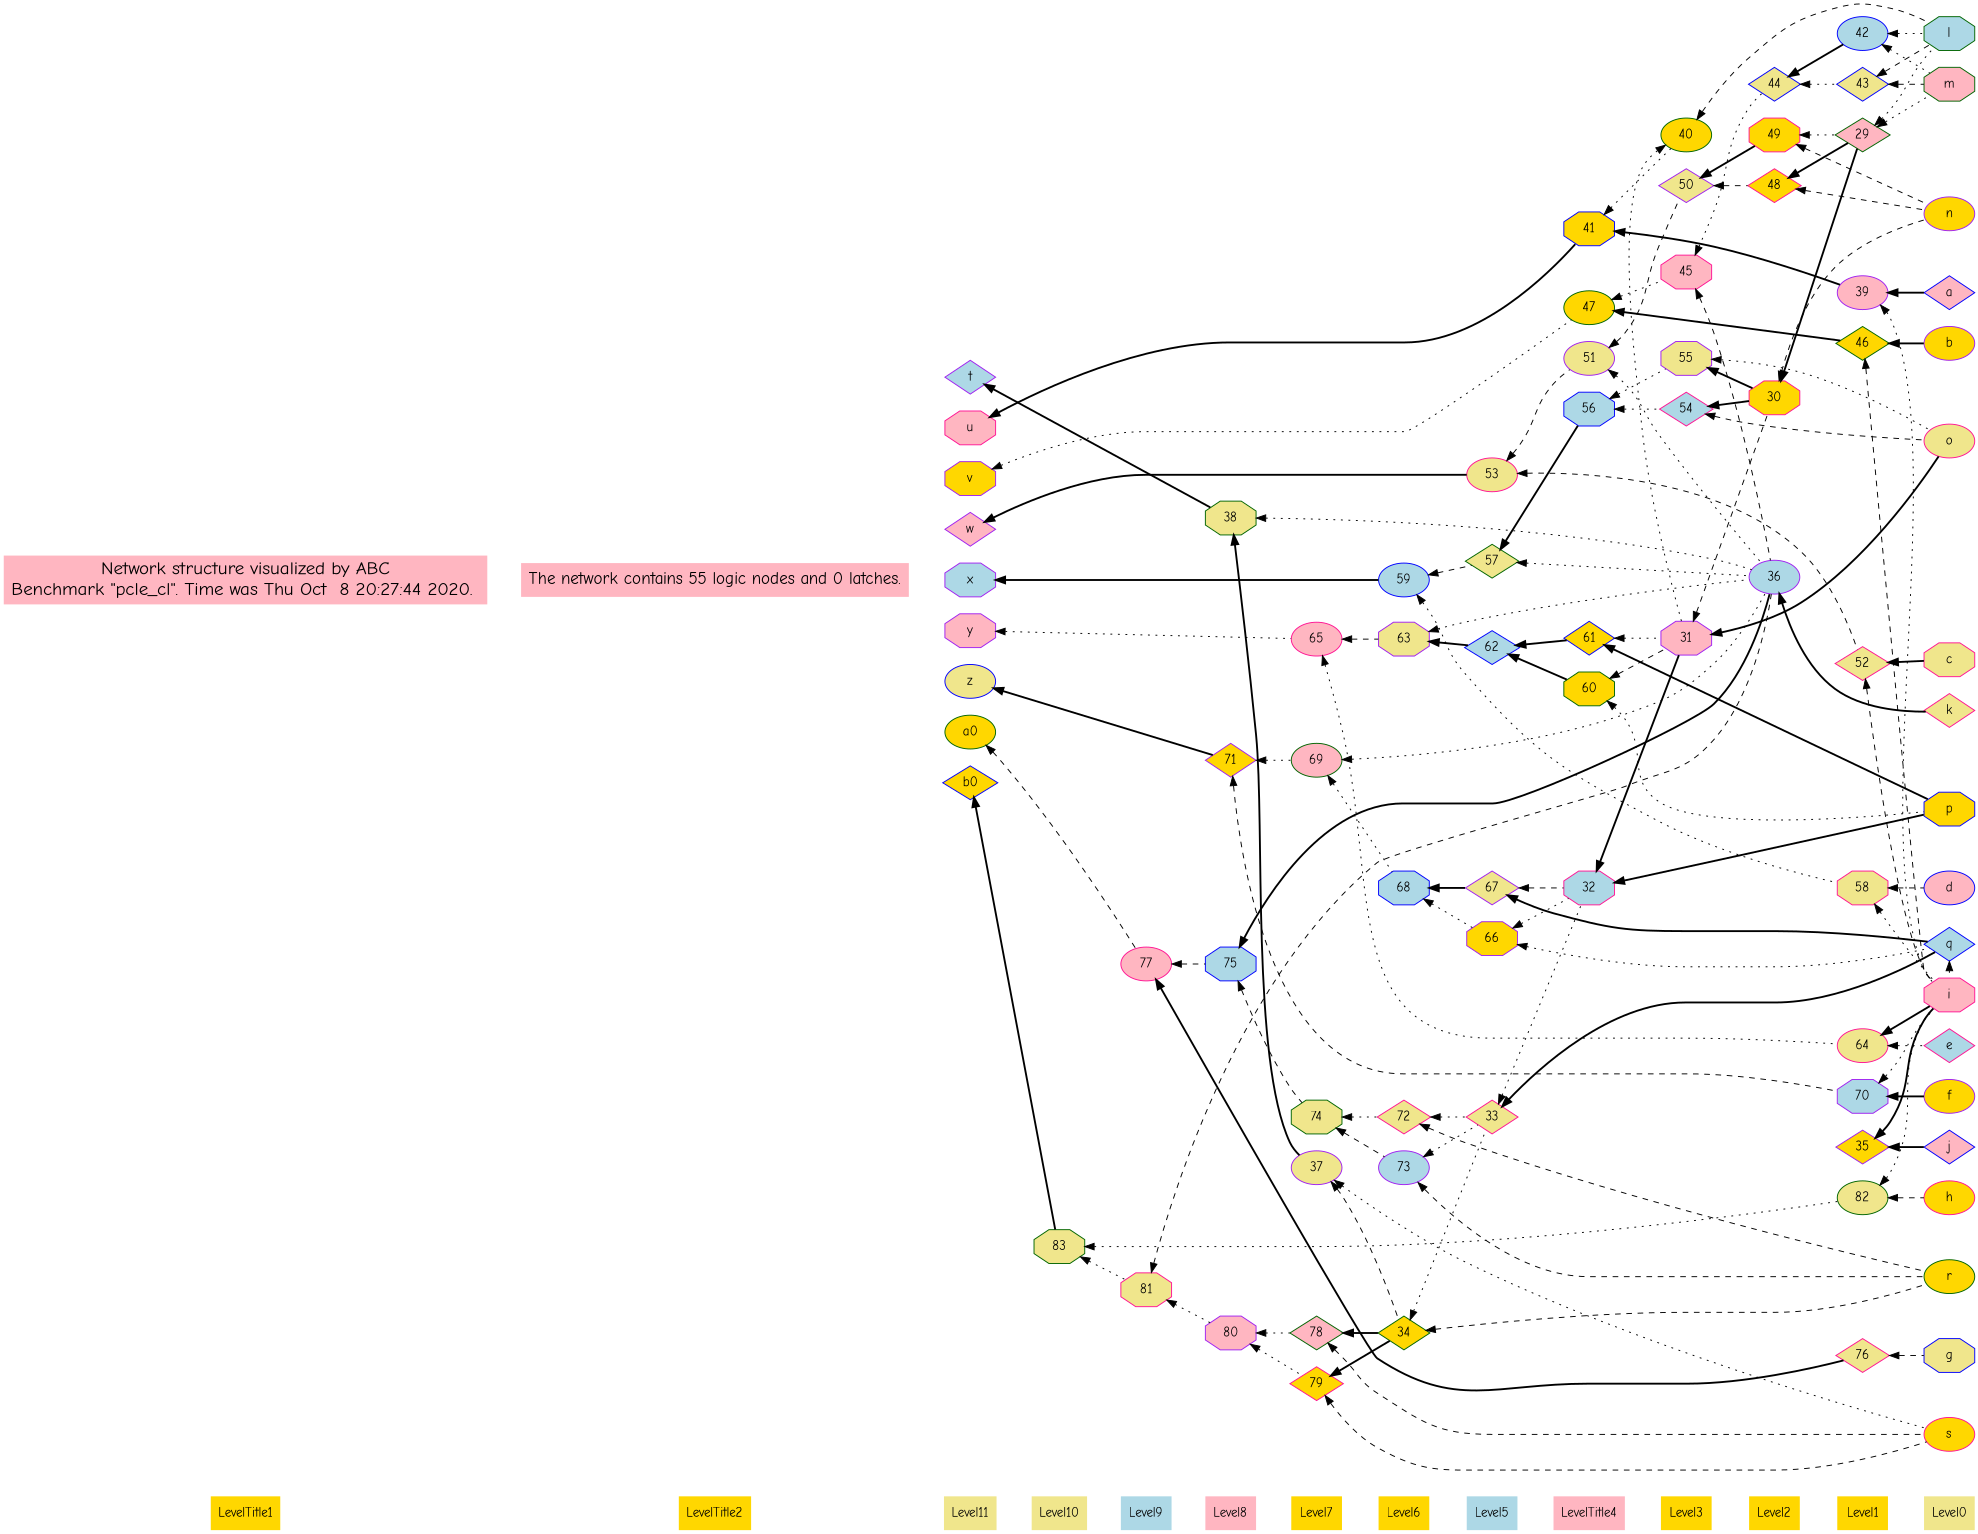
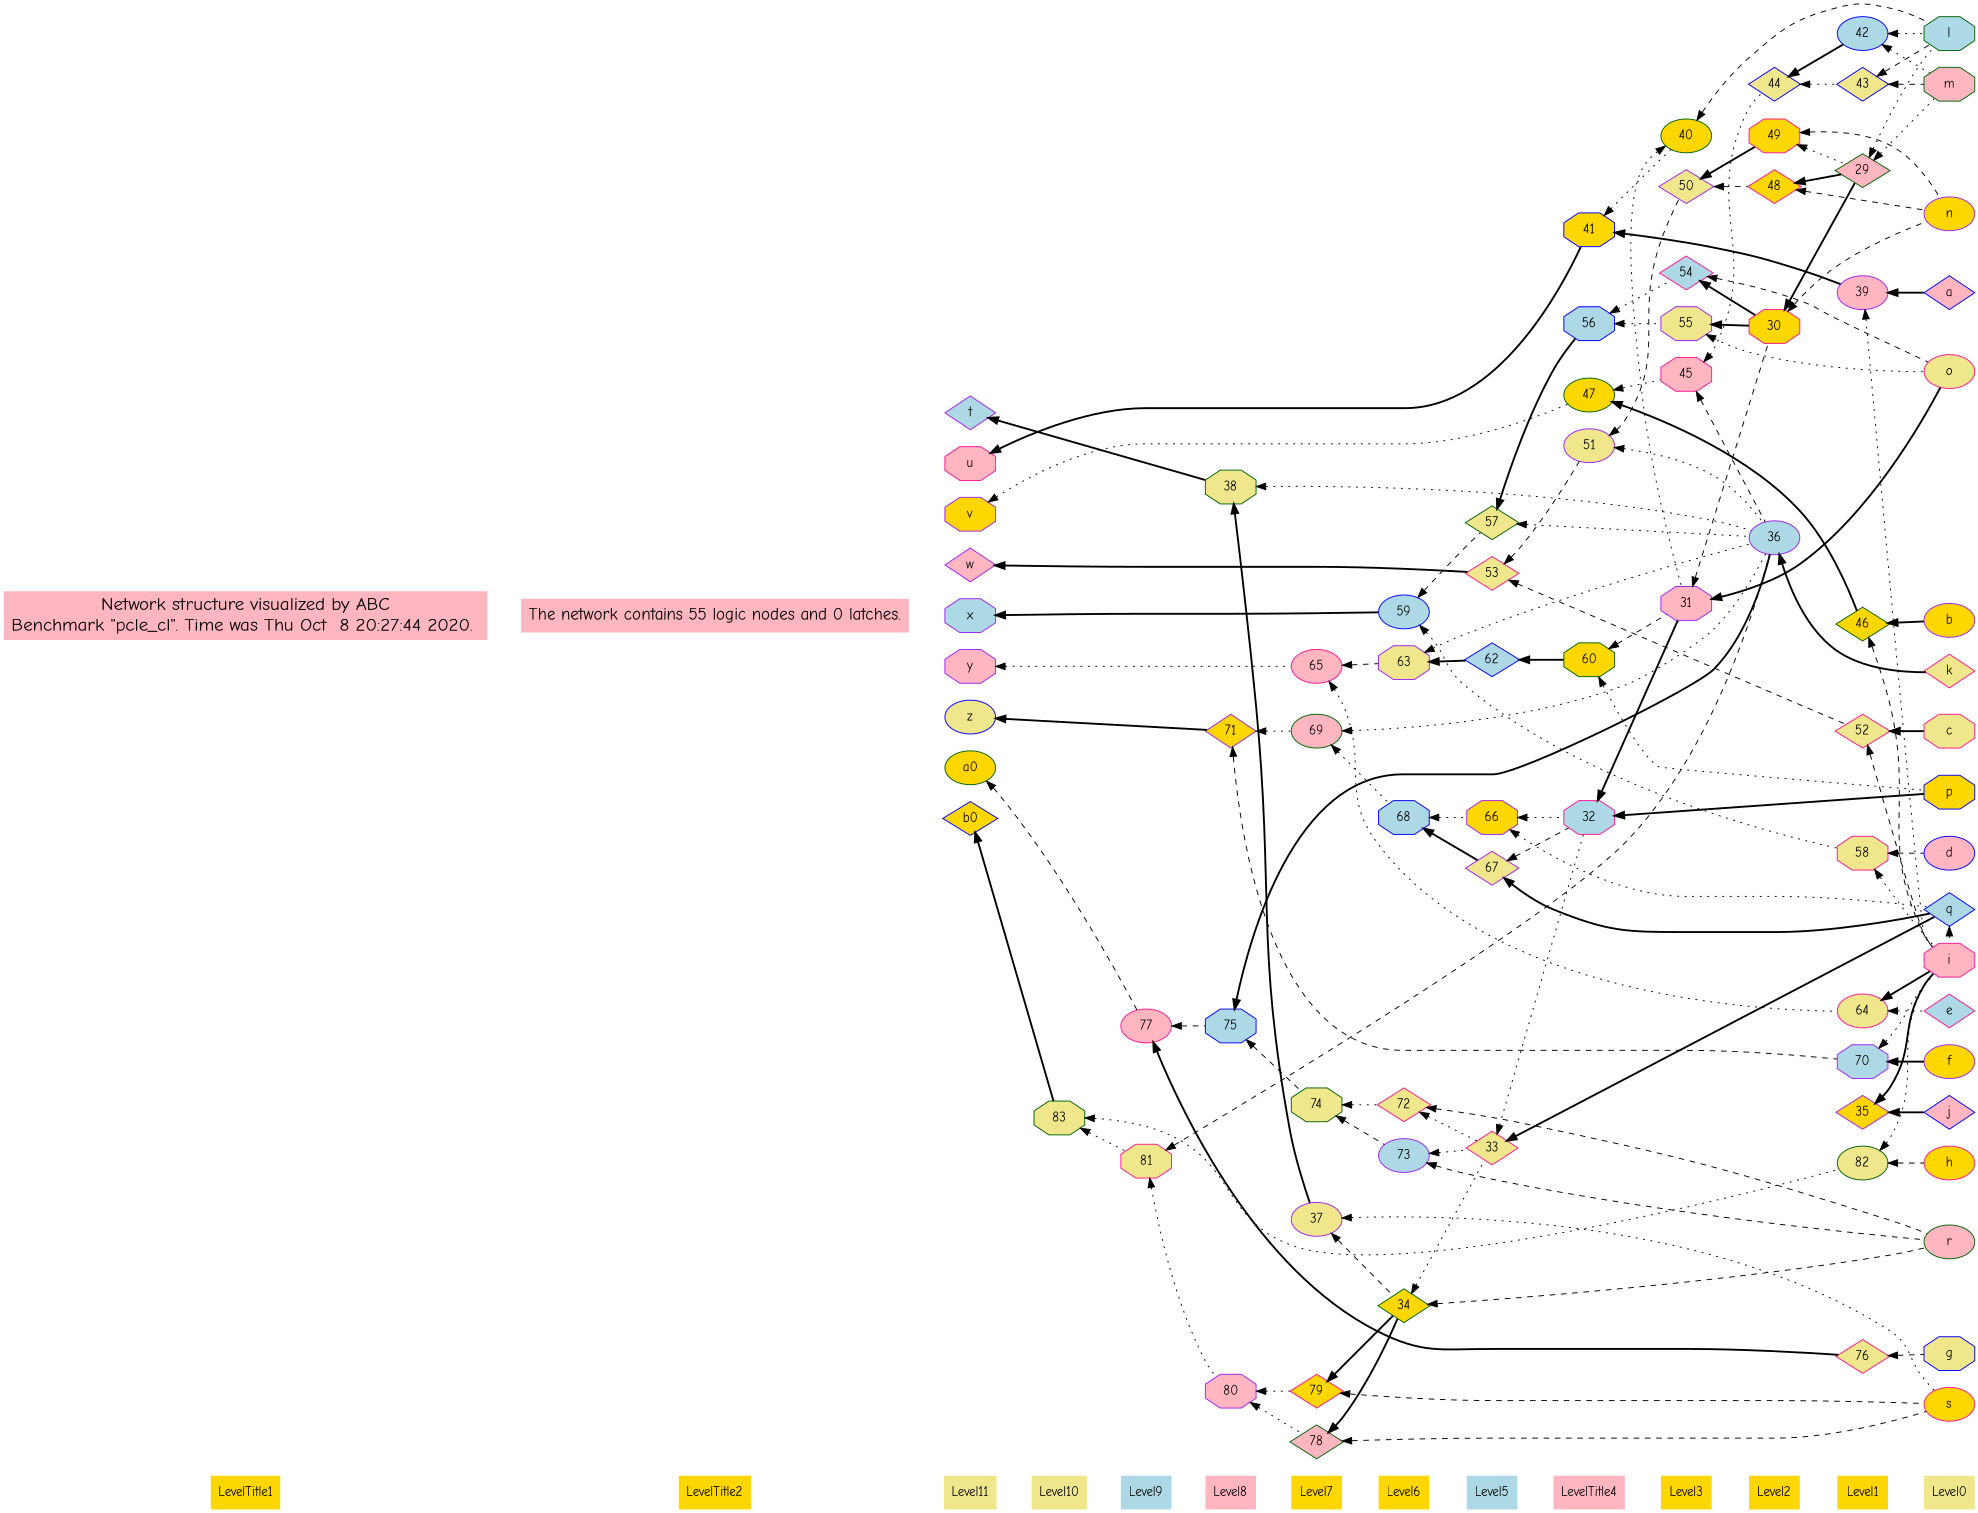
node "53": shape ellipse -> diamond
node "61": removed
node "r": fillcolor gold -> lightpink
